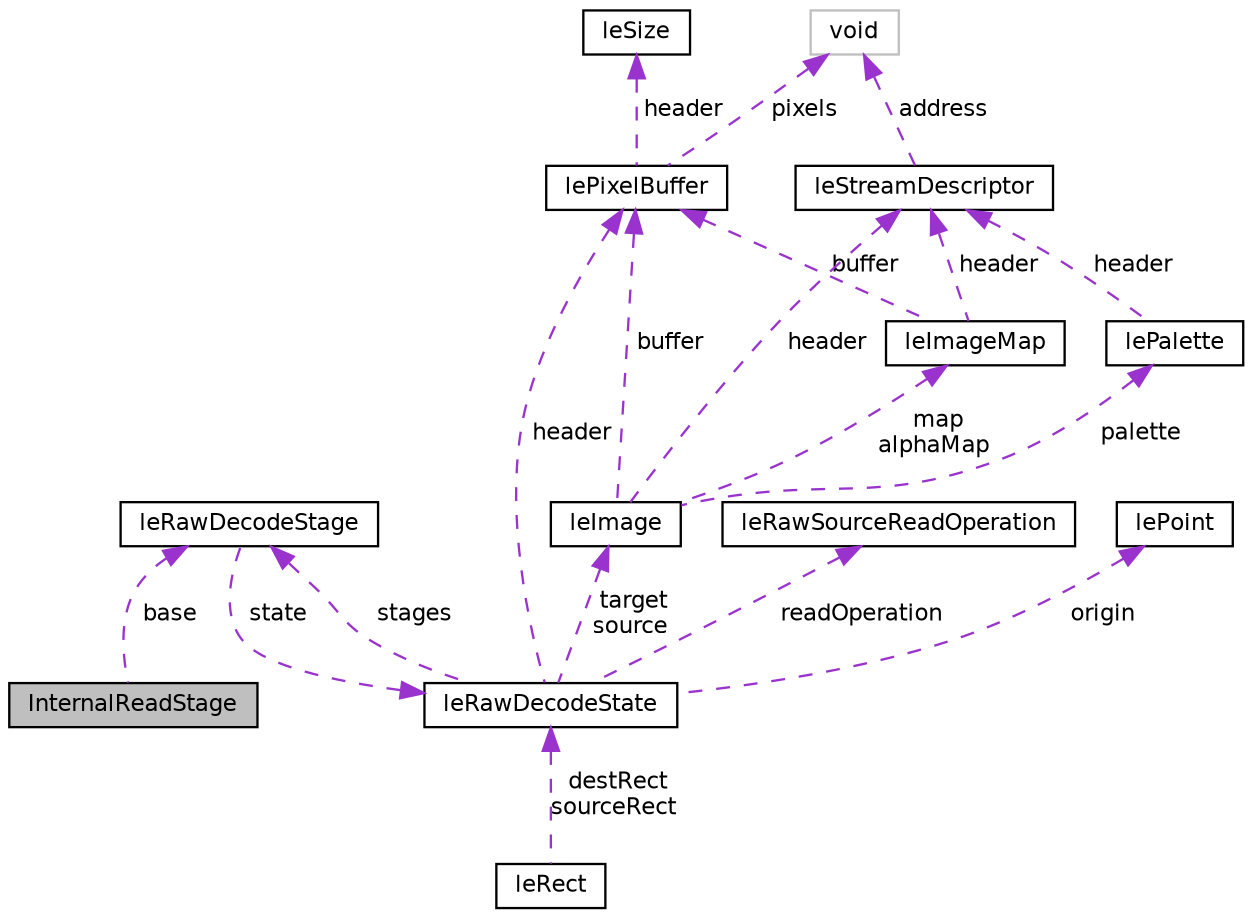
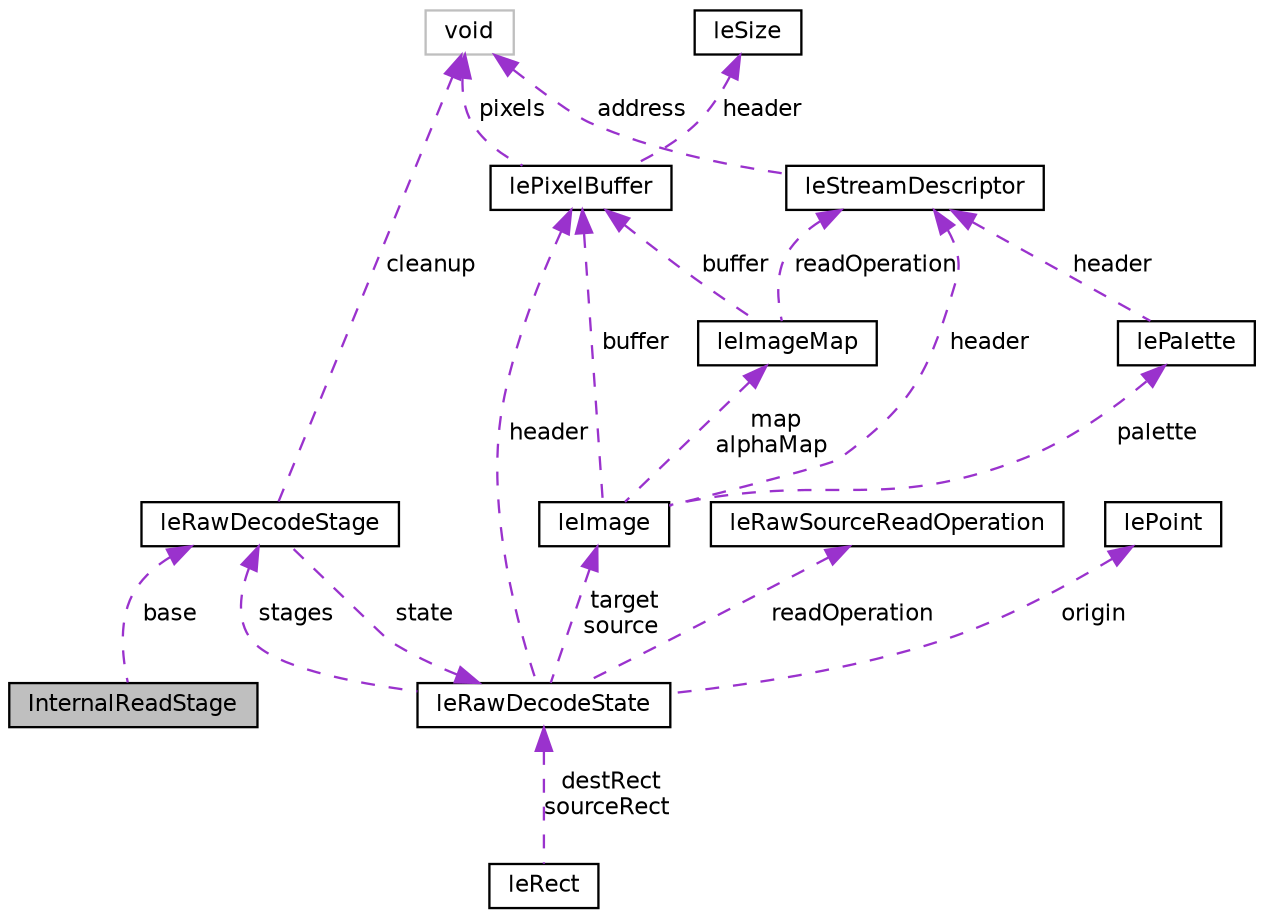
edge "leImageMap" -> "leStreamDescriptor": label " header" -> " readOperation"
edge "leRawDecodeStage" -> "void": added, label "cleanup"
